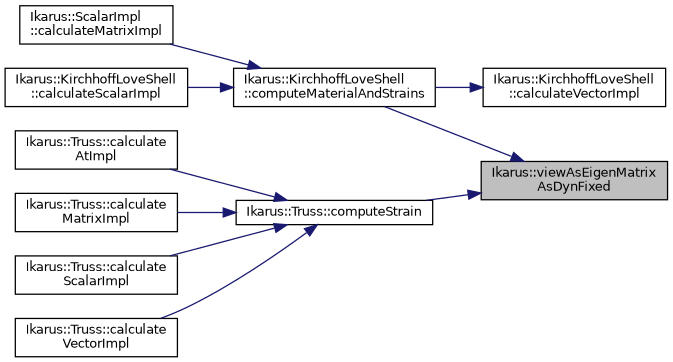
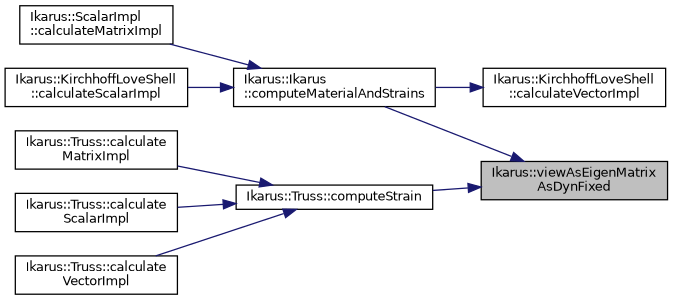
node "Ikarus::KirchhoffLoveShell ::computeMaterialAndStrains": label "Ikarus::KirchhoffLoveShell ::computeMaterialAndStrains" -> "Ikarus::Ikarus ::computeMaterialAndStrains"
node "Ikarus::Truss::calculate AtImpl": removed
